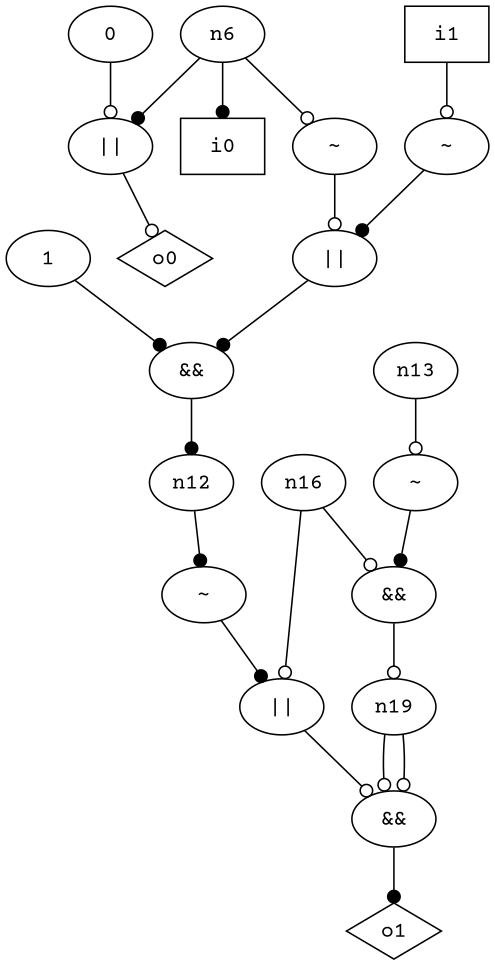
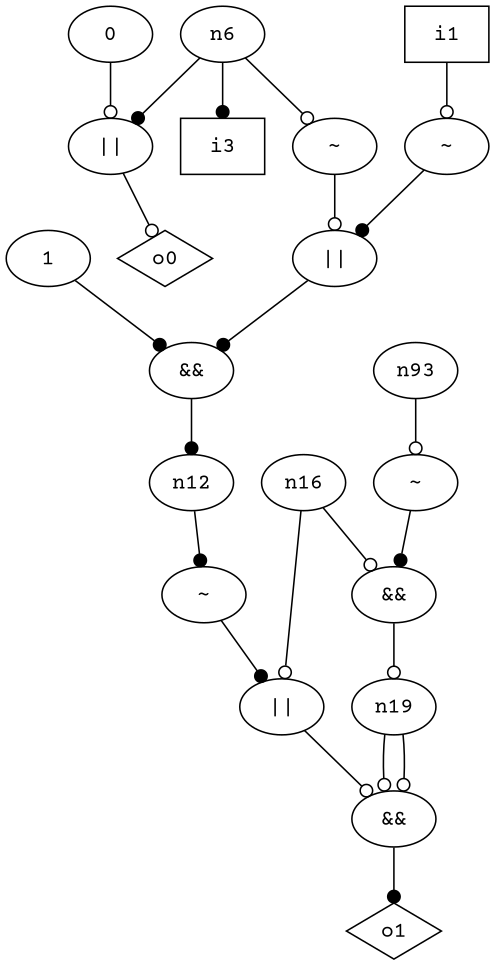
node "i0": label "i0" -> "i3"
node "n13": label "n13" -> "n93"
